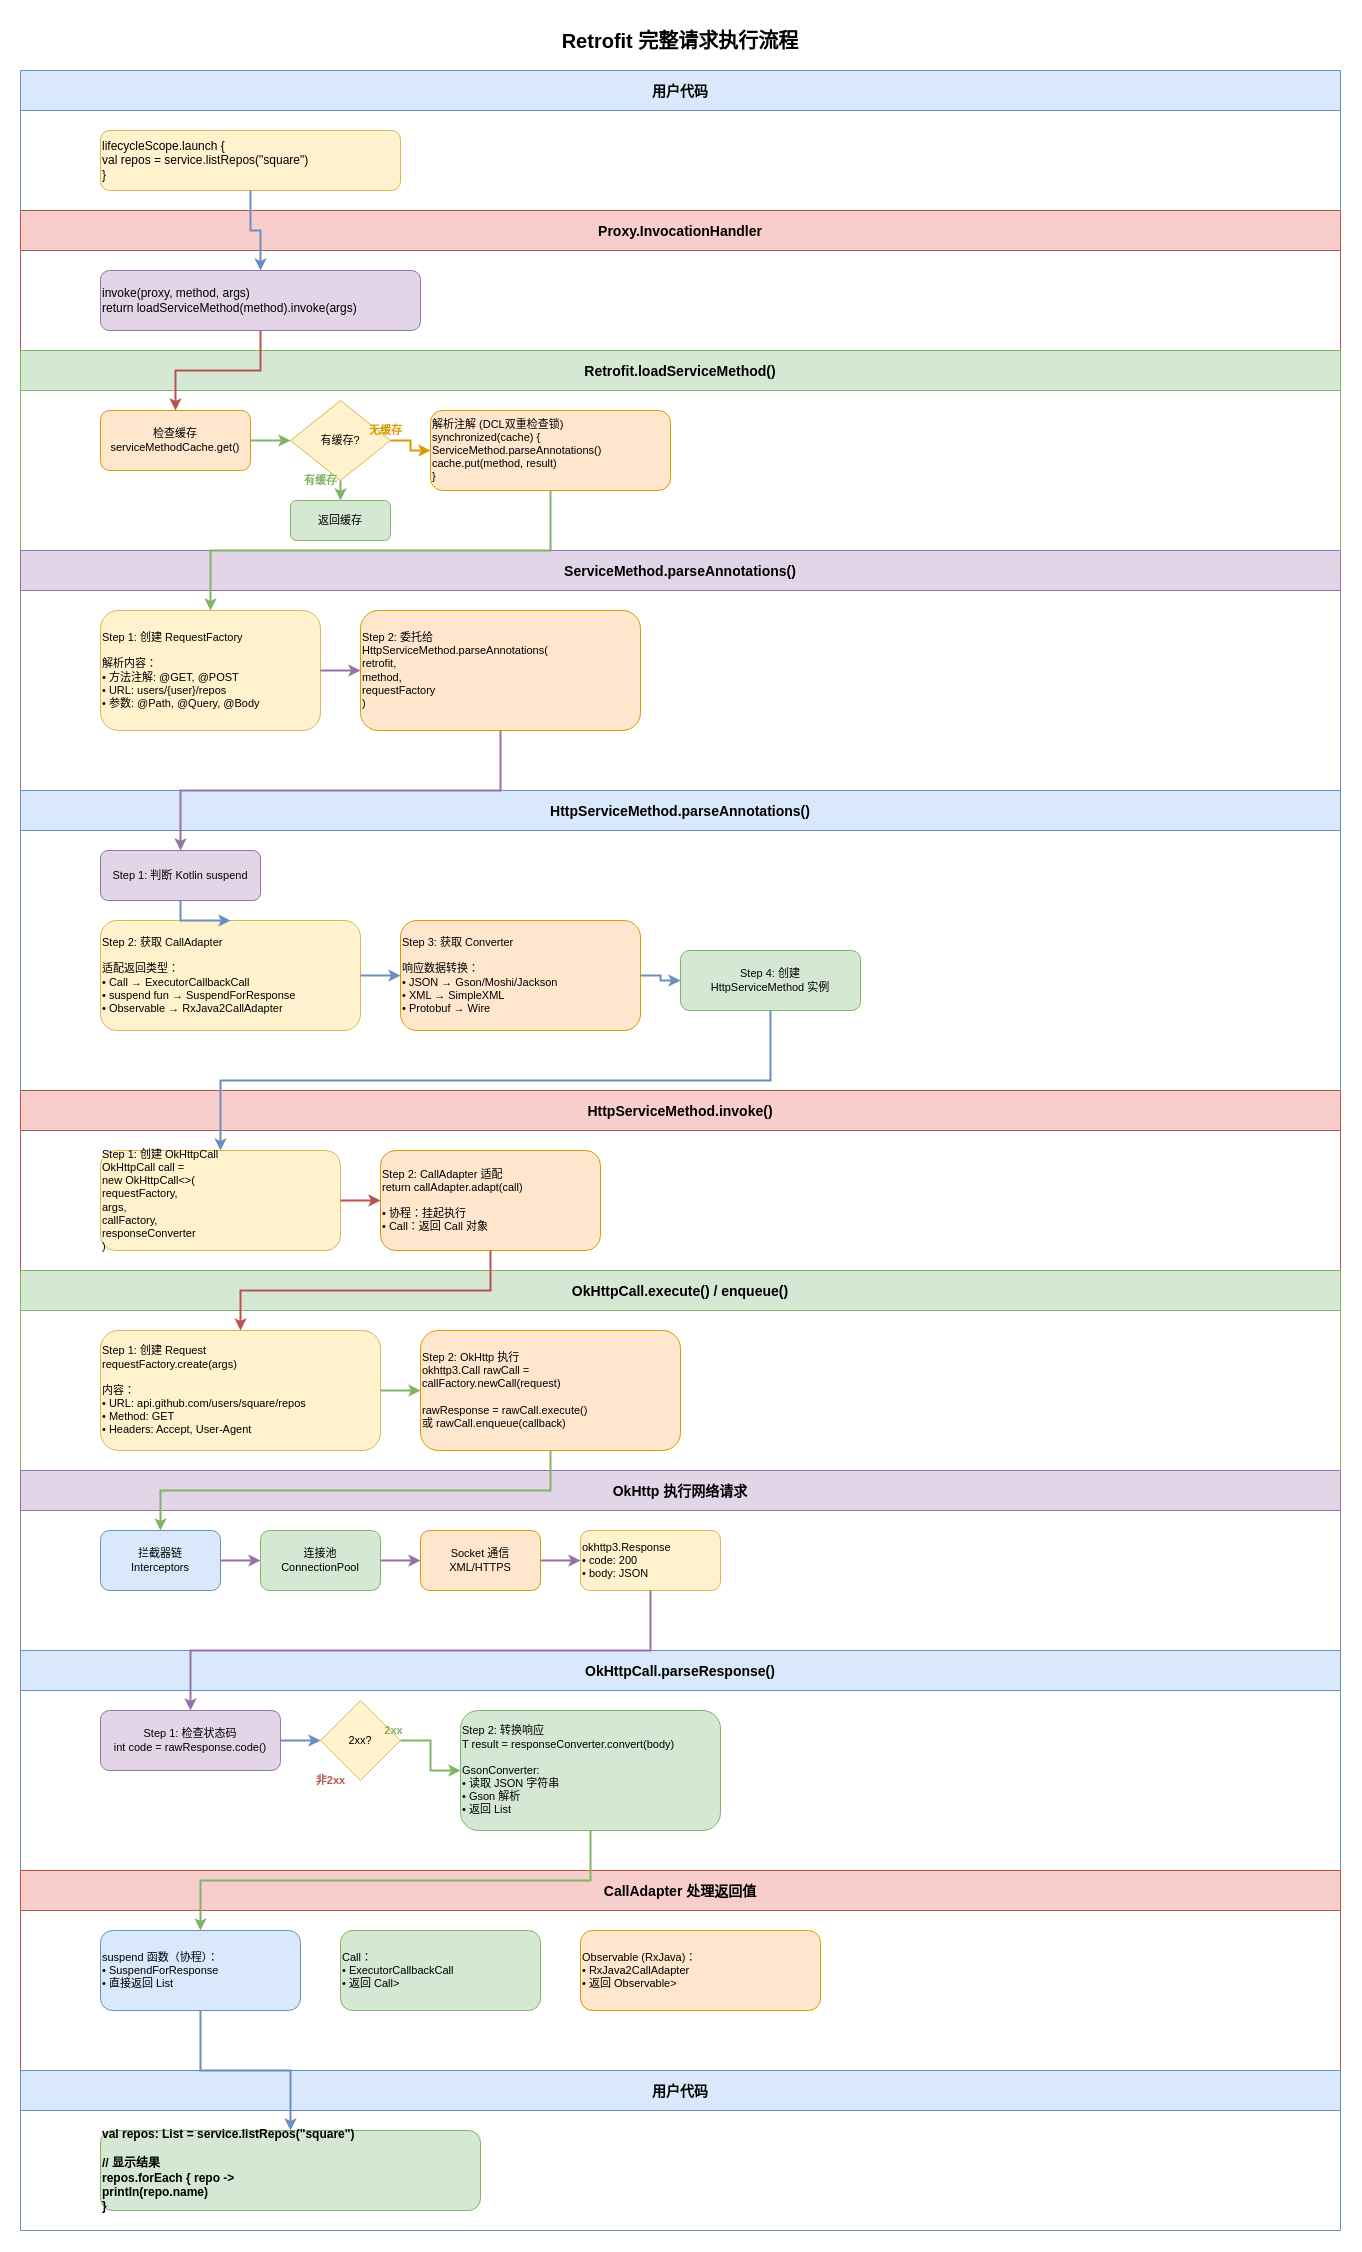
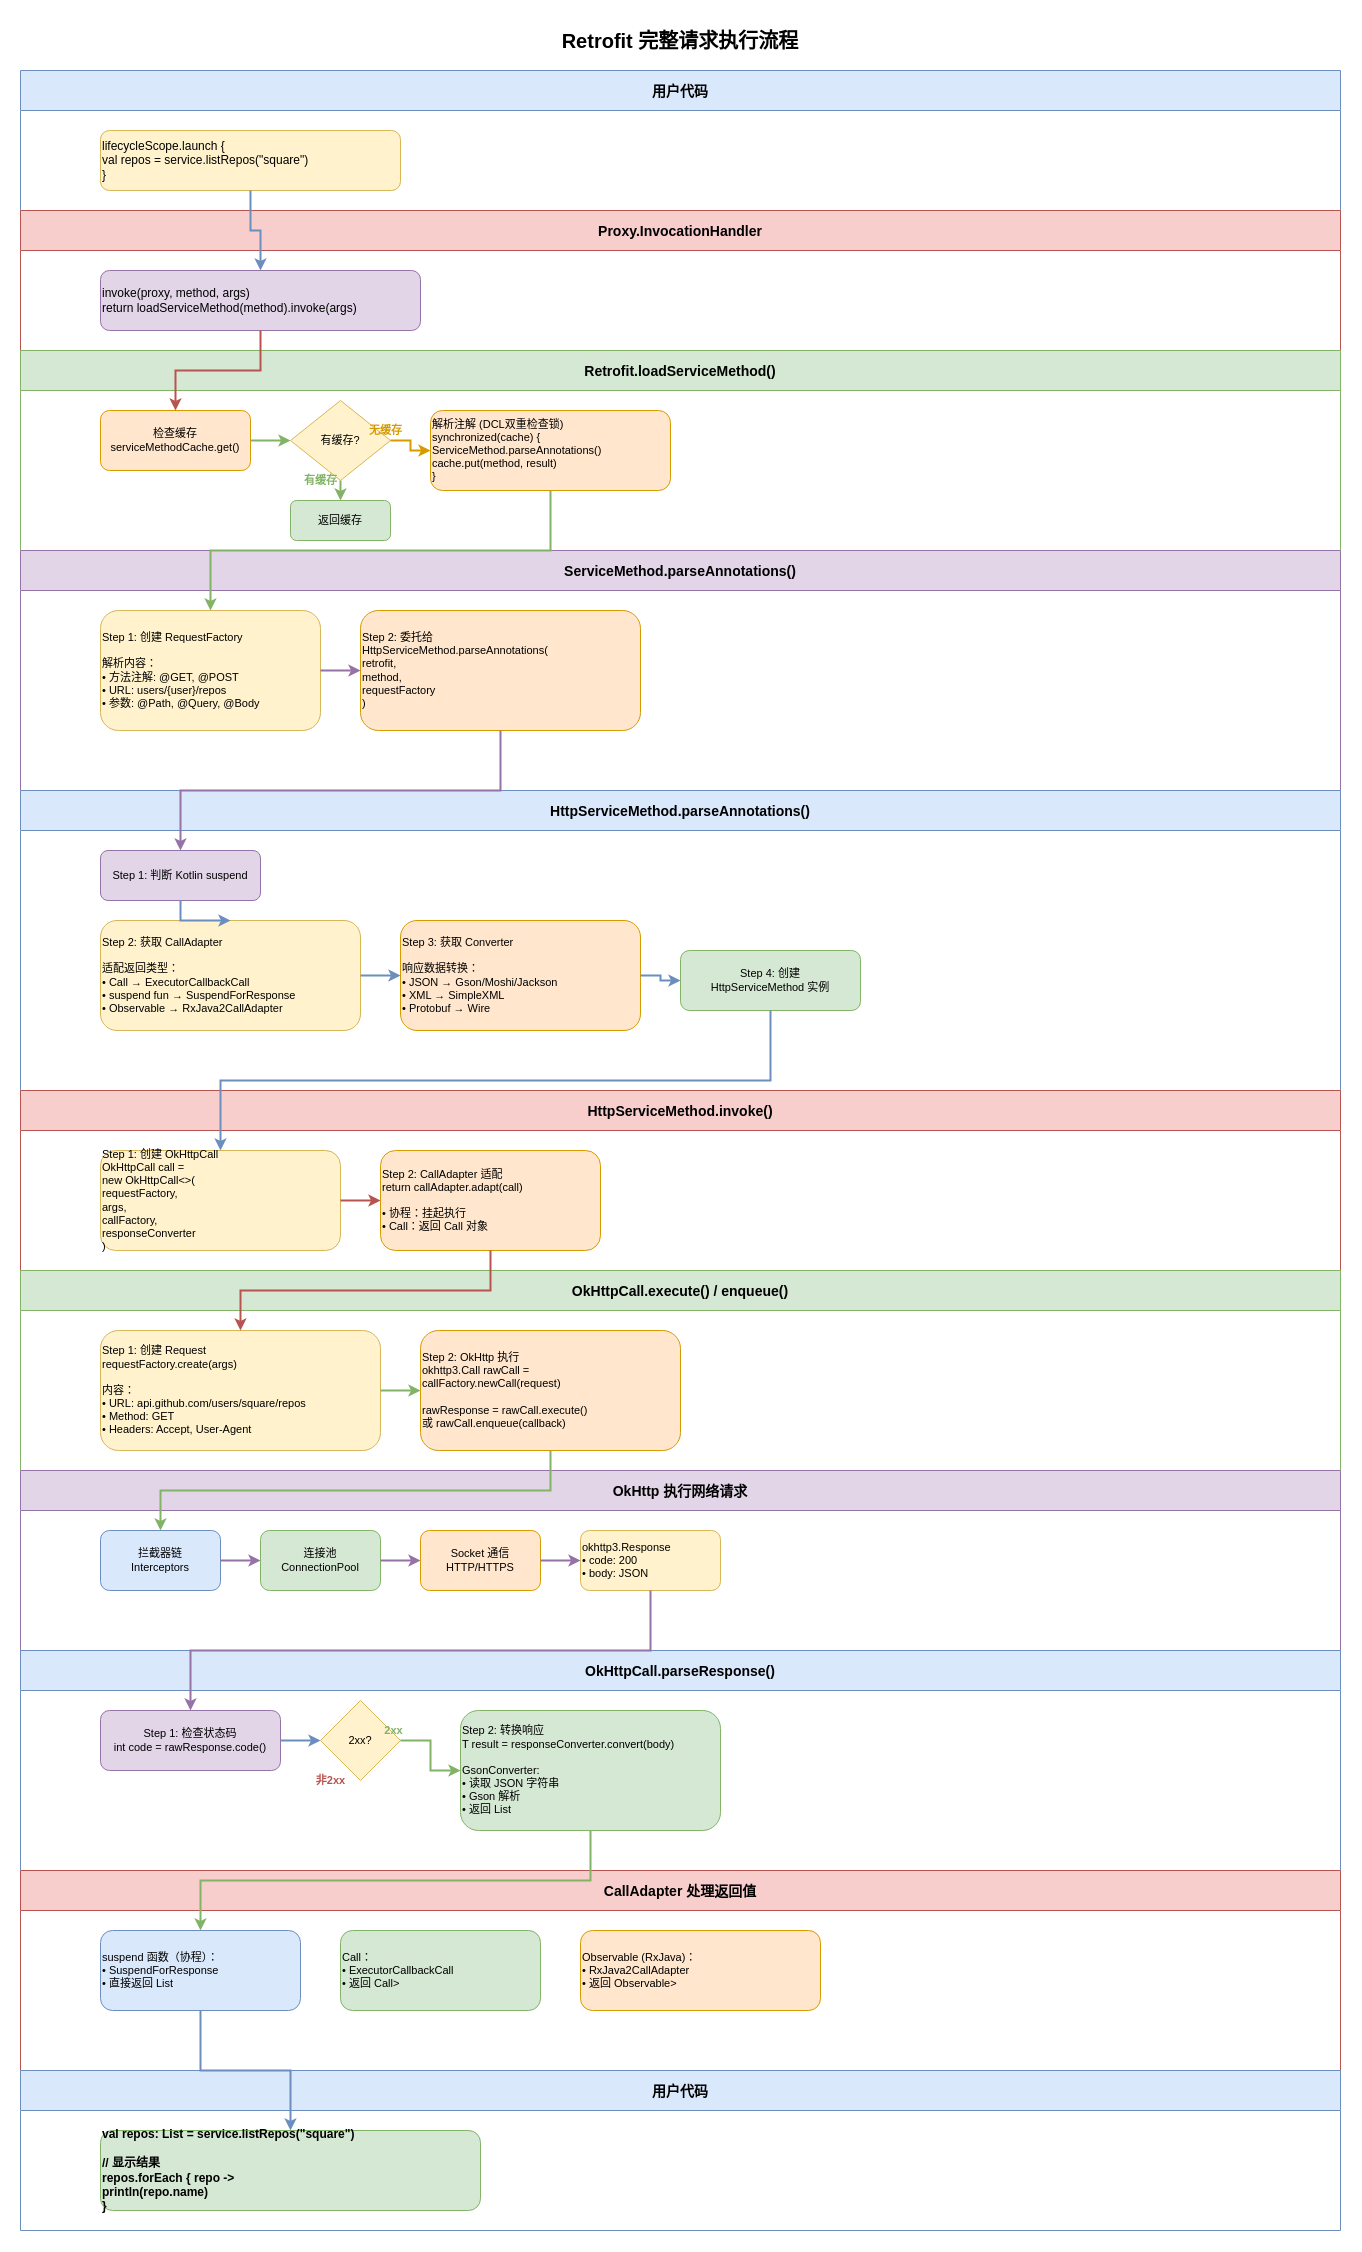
node "Socket 通信 XML/HTTPS": label "Socket 通信 XML/HTTPS" -> "Socket 通信 HTTP/HTTPS"
